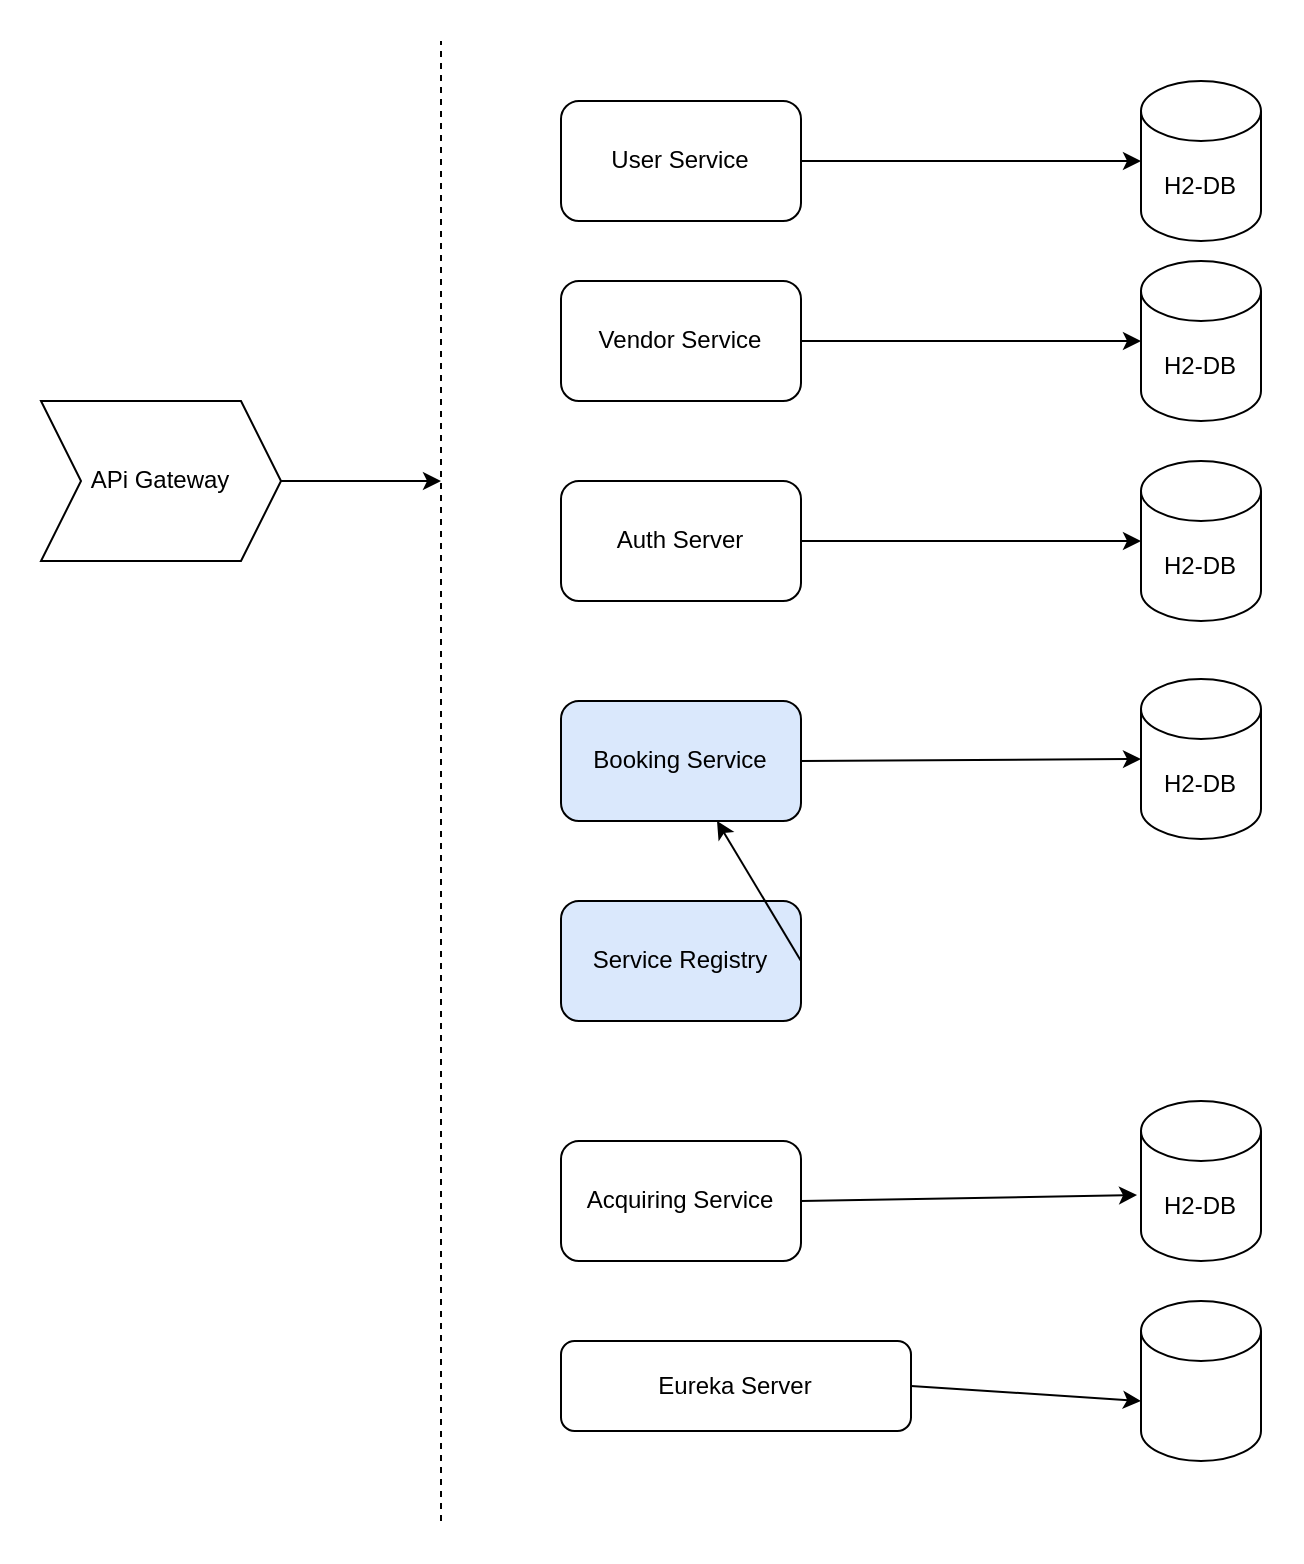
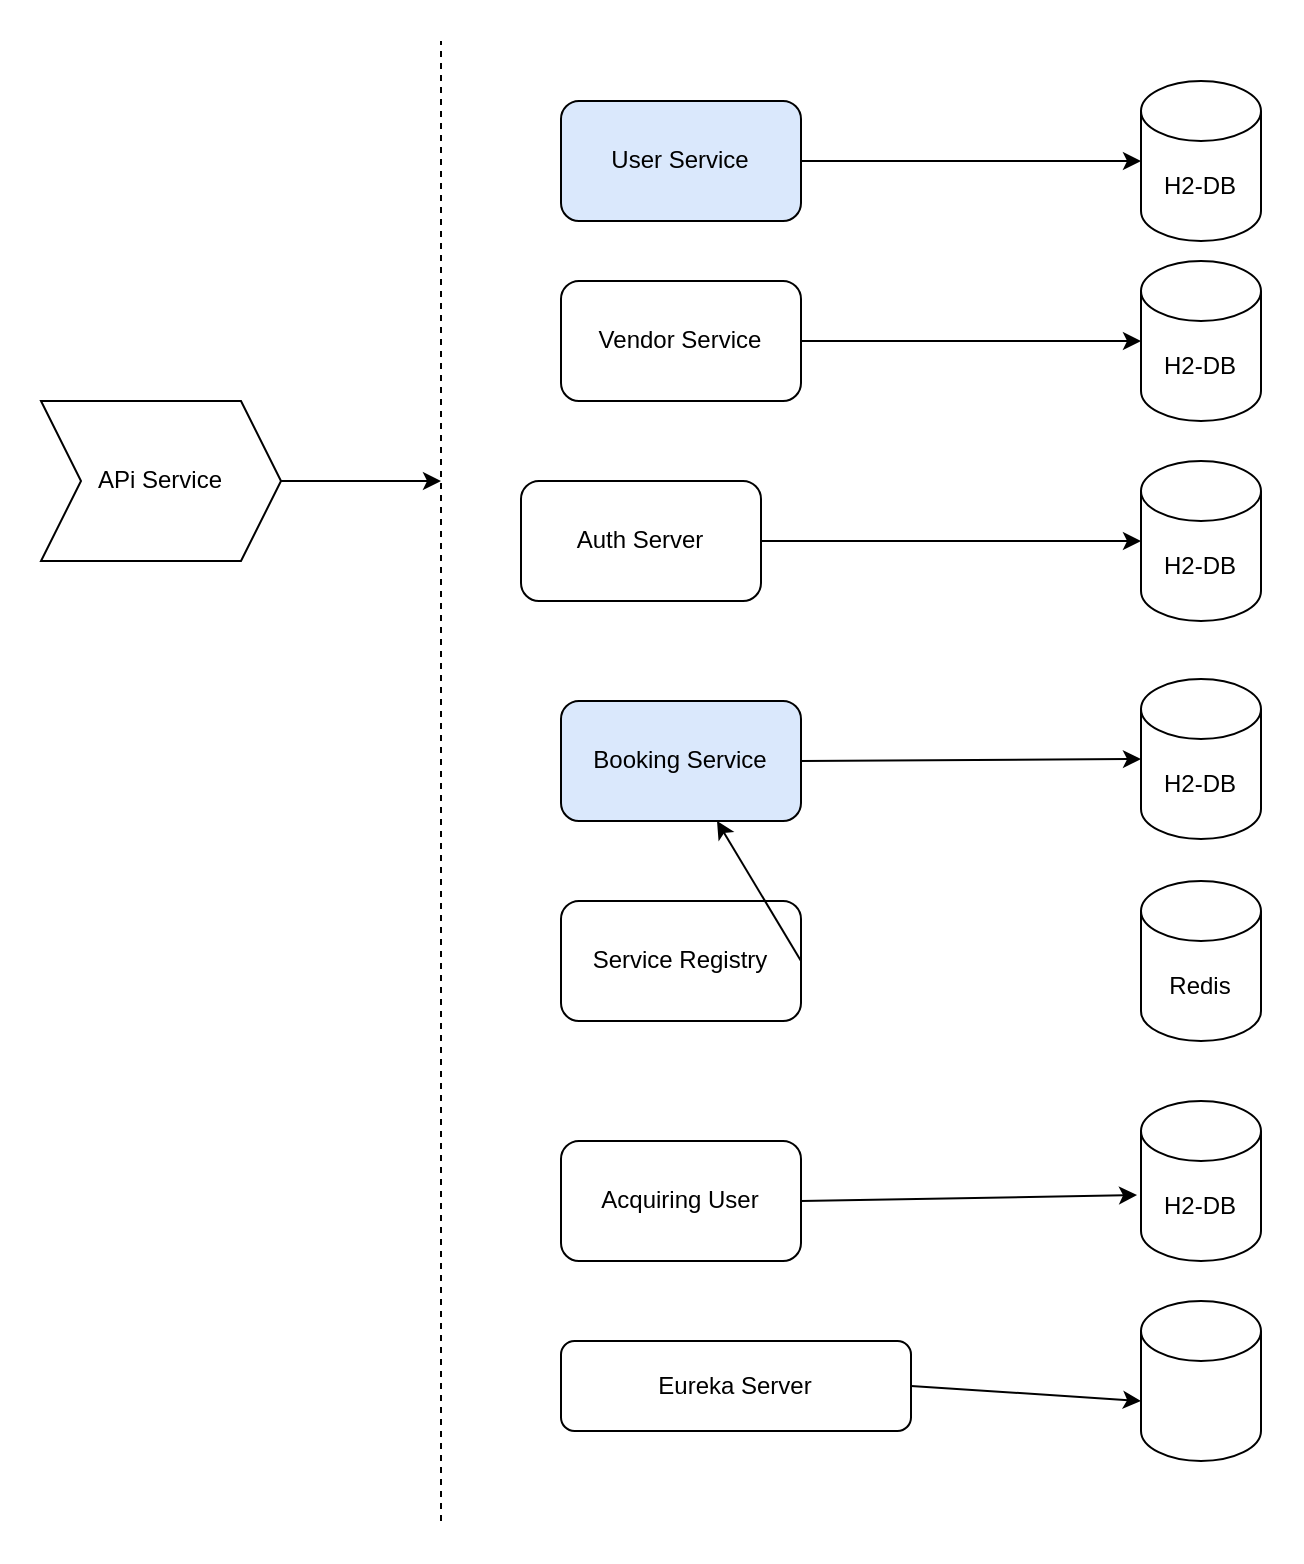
node "User Service": fillcolor #ffffff -> #dae8fc
node "APi Gateway": label "APi Gateway" -> "APi Service"
node "Auth Server": moved (681, 541) -> (641, 541)
node "Service Registry": fillcolor #dae8fc -> #ffffff
node "Redis": added
node "Acquiring Service": label "Acquiring Service" -> "Acquiring User"
